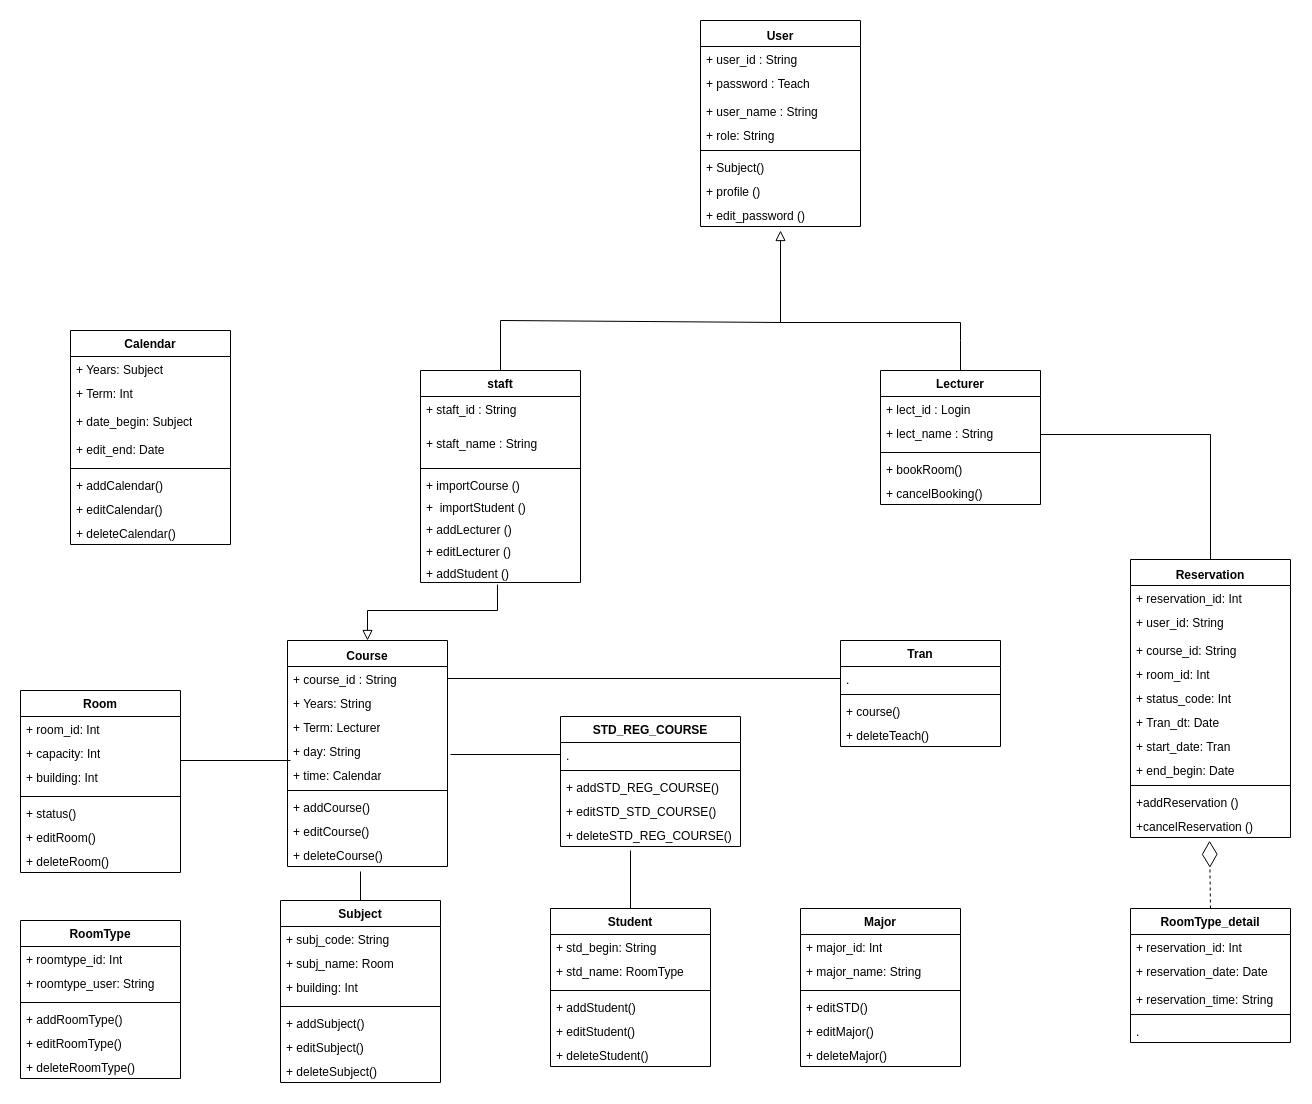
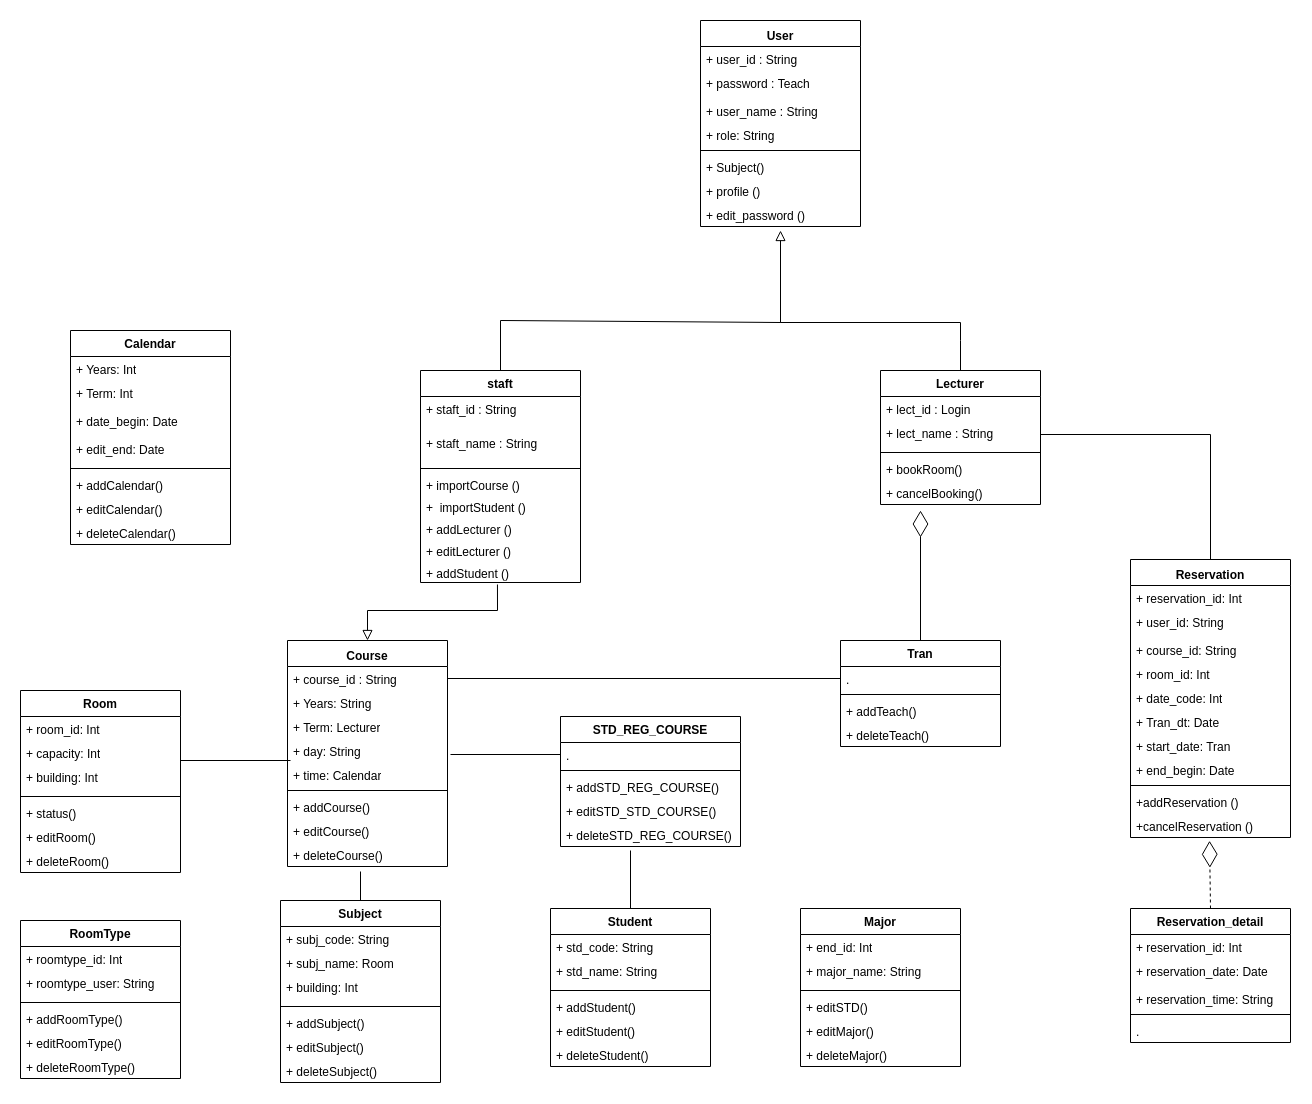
node "+ Years: Subject": label "+ Years: Subject" -> "+ Years: Int"
node "+ date_begin: Subject": label "+ date_begin: Subject" -> "+ date_begin: Date"
edge "Tran" -> "+ cancelBooking()": added
node "+ status_code: Int": label "+ status_code: Int" -> "+ date_code: Int"
node "+ course()": label "+ course()" -> "+ addTeach()"
node "RoomType_detail": label "RoomType_detail" -> "Reservation_detail"
node "+ std_begin: String": label "+ std_begin: String" -> "+ std_code: String"
node "+ major_id: Int": label "+ major_id: Int" -> "+ end_id: Int"
node "+ std_name: RoomType": label "+ std_name: RoomType" -> "+ std_name: String"
